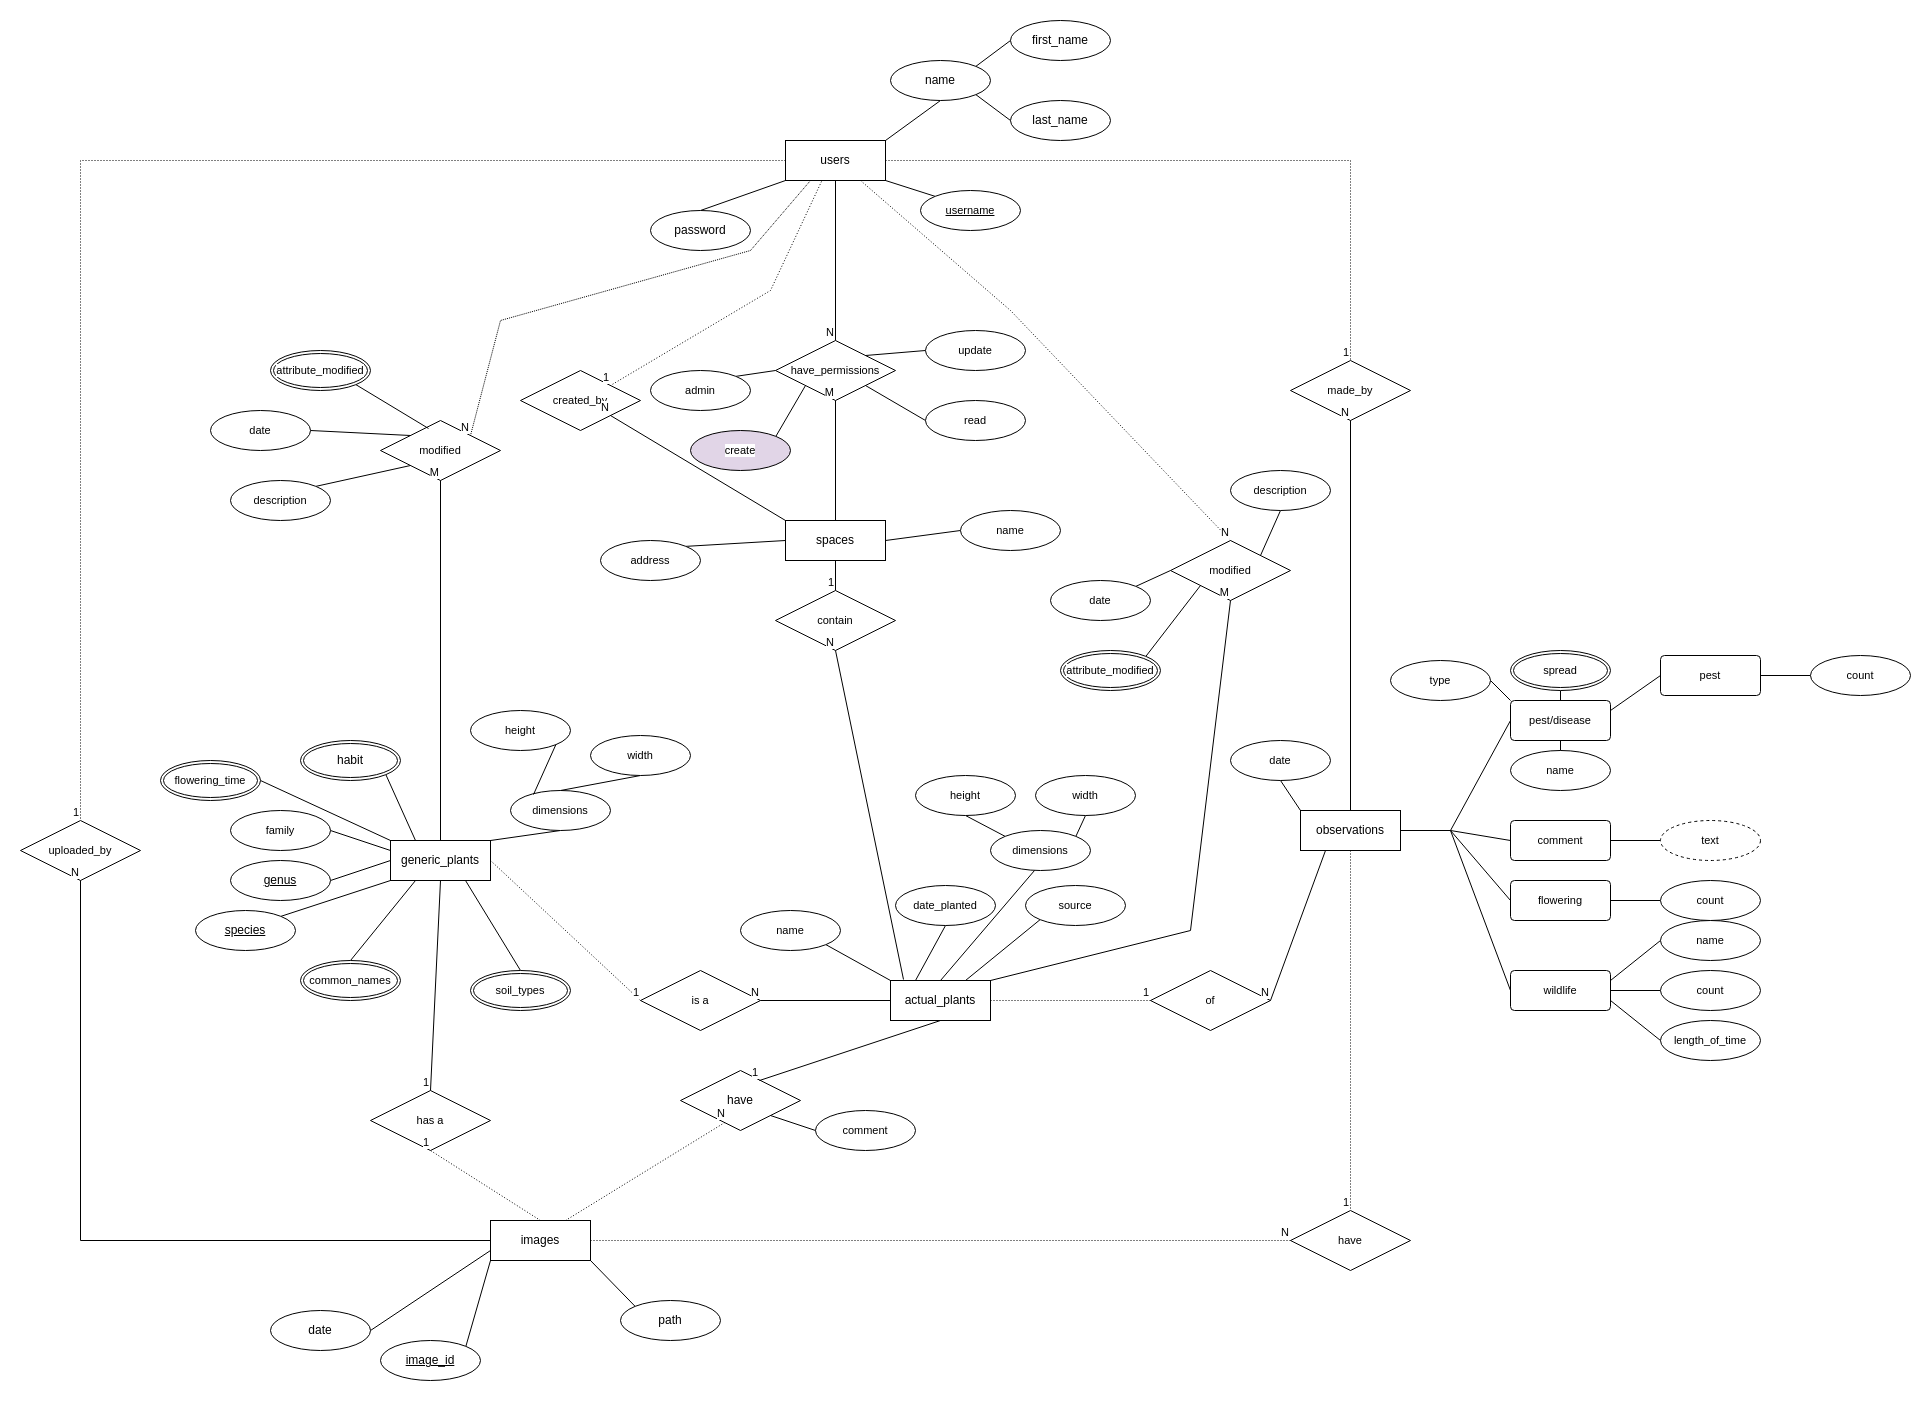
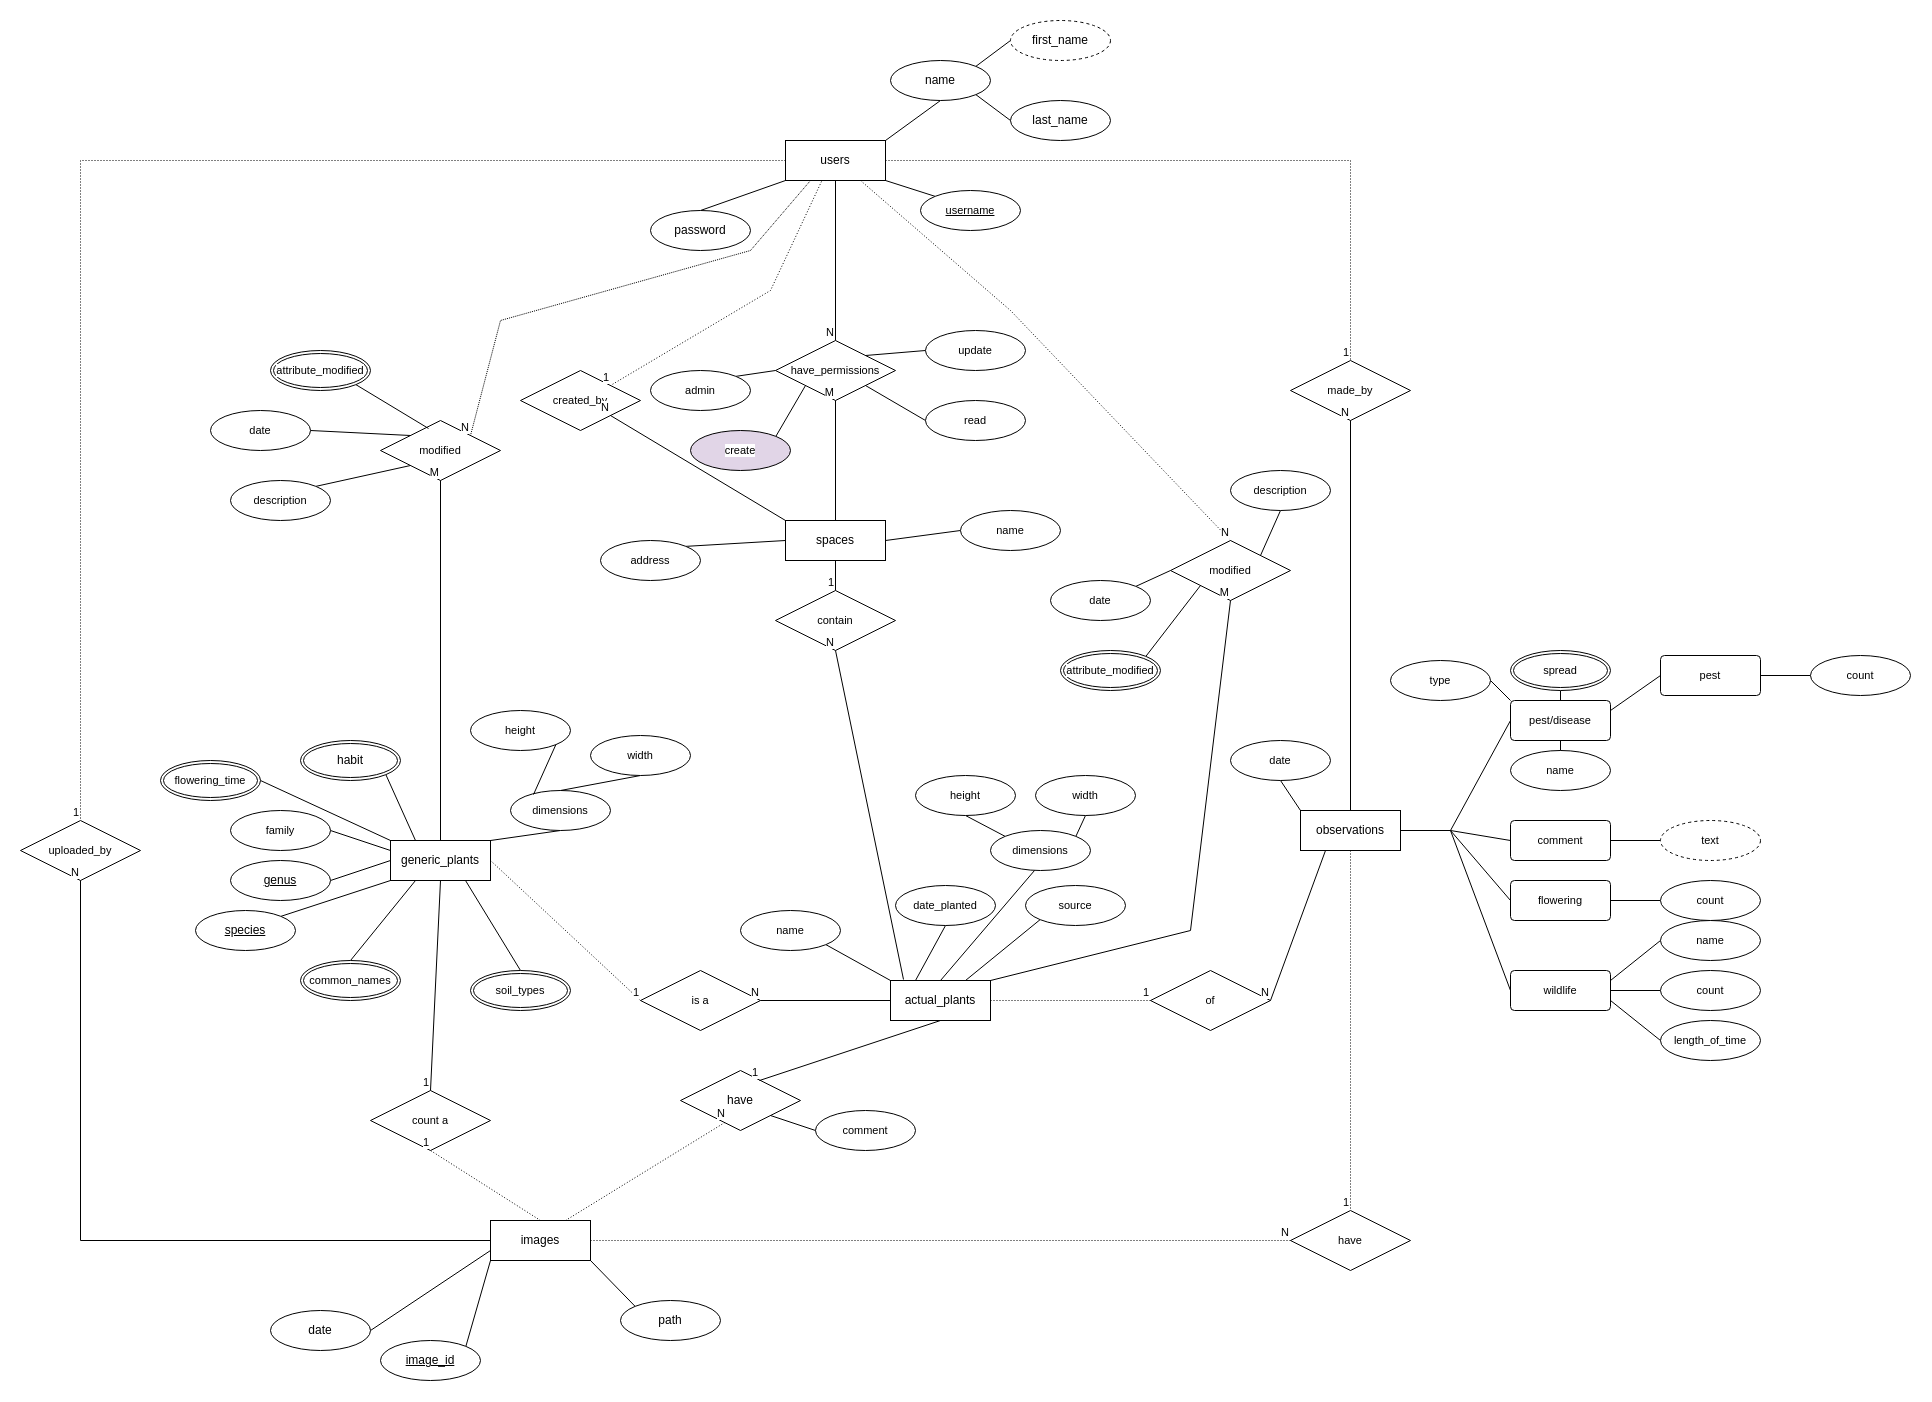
node "first_name": style solid -> dashed
node "has a": label "has a" -> "count a"
